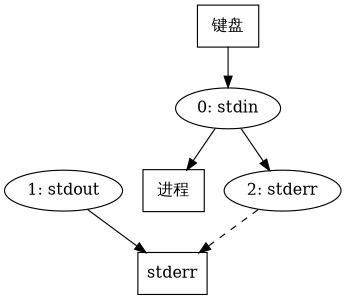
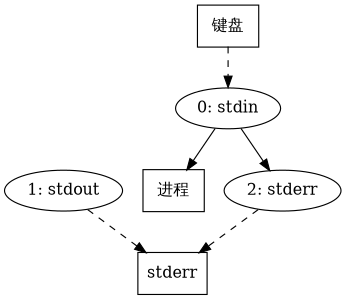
edge "键盘" -> "0: stdin": style solid -> dashed
edge "1: stdout" -> "stderr": style solid -> dashed
